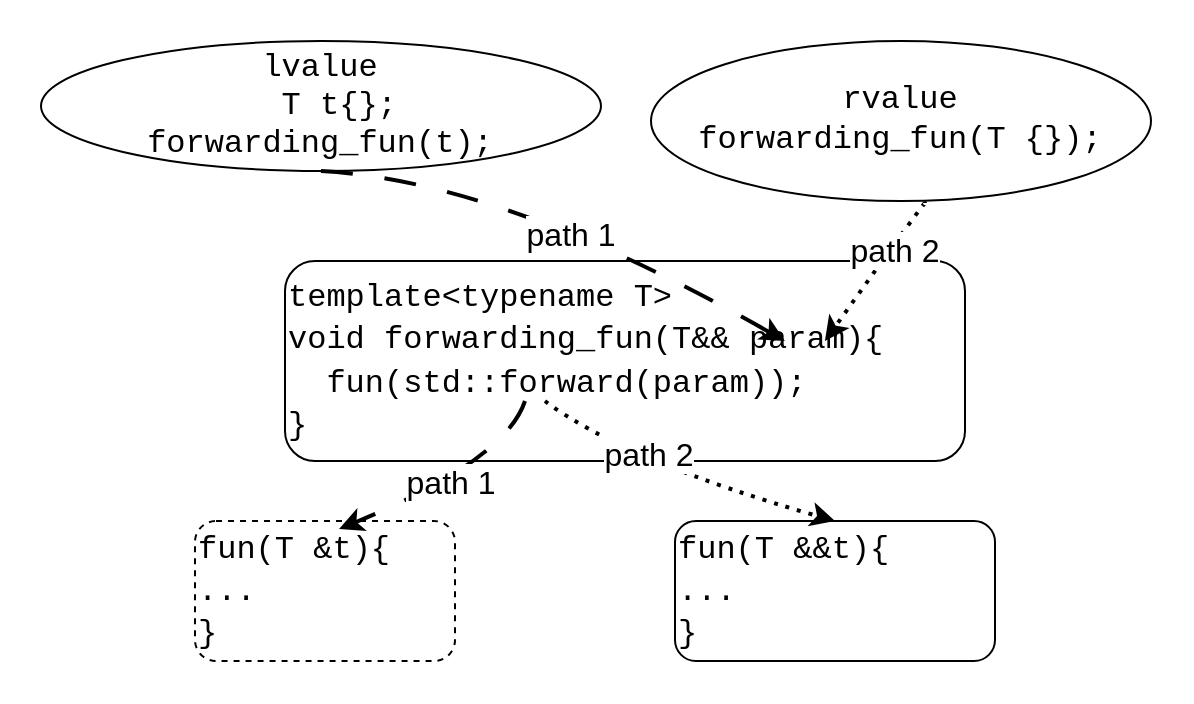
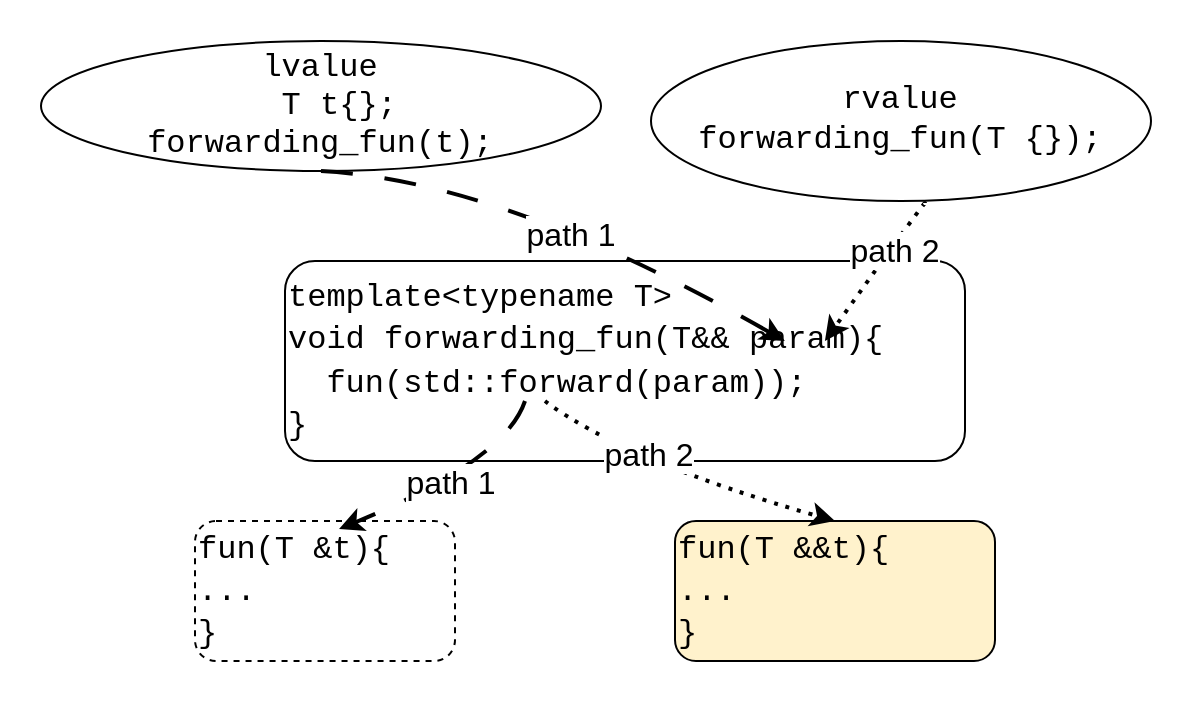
node "fun(T &&t){ ... }": fillcolor #ffffff -> #fff2cc
